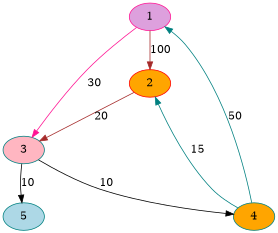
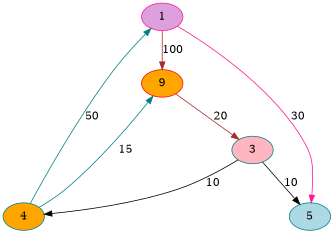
edge "1" -> "3": now "1" -> "5"
node "2": label "2" -> "9"
